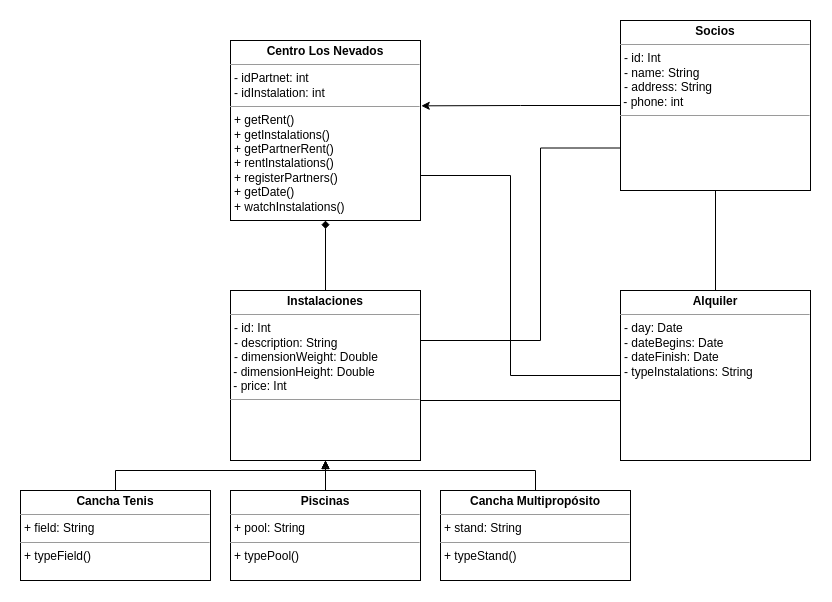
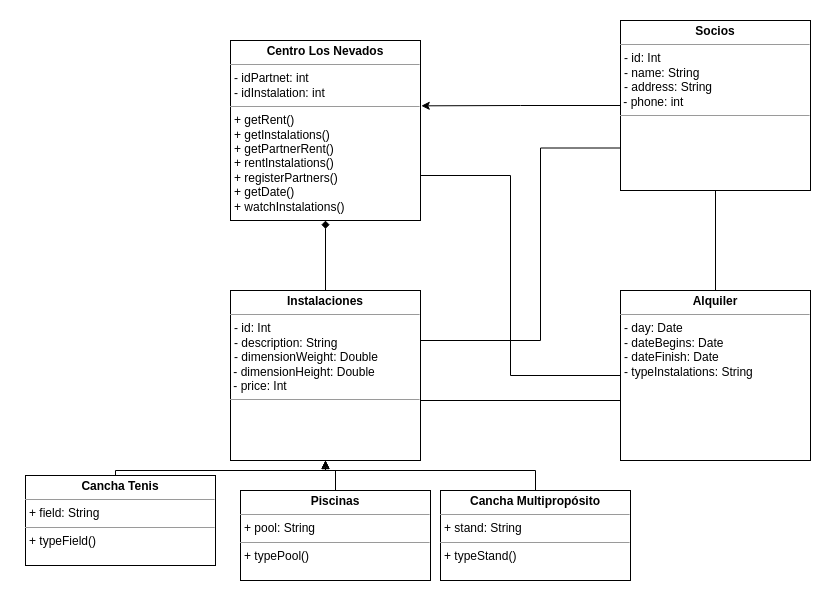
node "Cancha Tenis + field: String + typeField()": moved (116, 536) -> (121, 521)
node "Piscinas + pool: String + typePool()": moved (326, 536) -> (336, 536)
